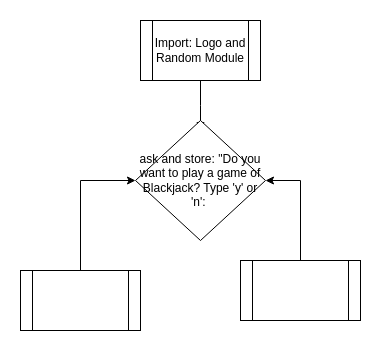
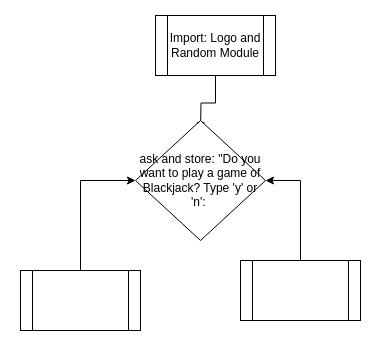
node "Import: Logo and Random Module": moved (201, 51) -> (216, 46)
